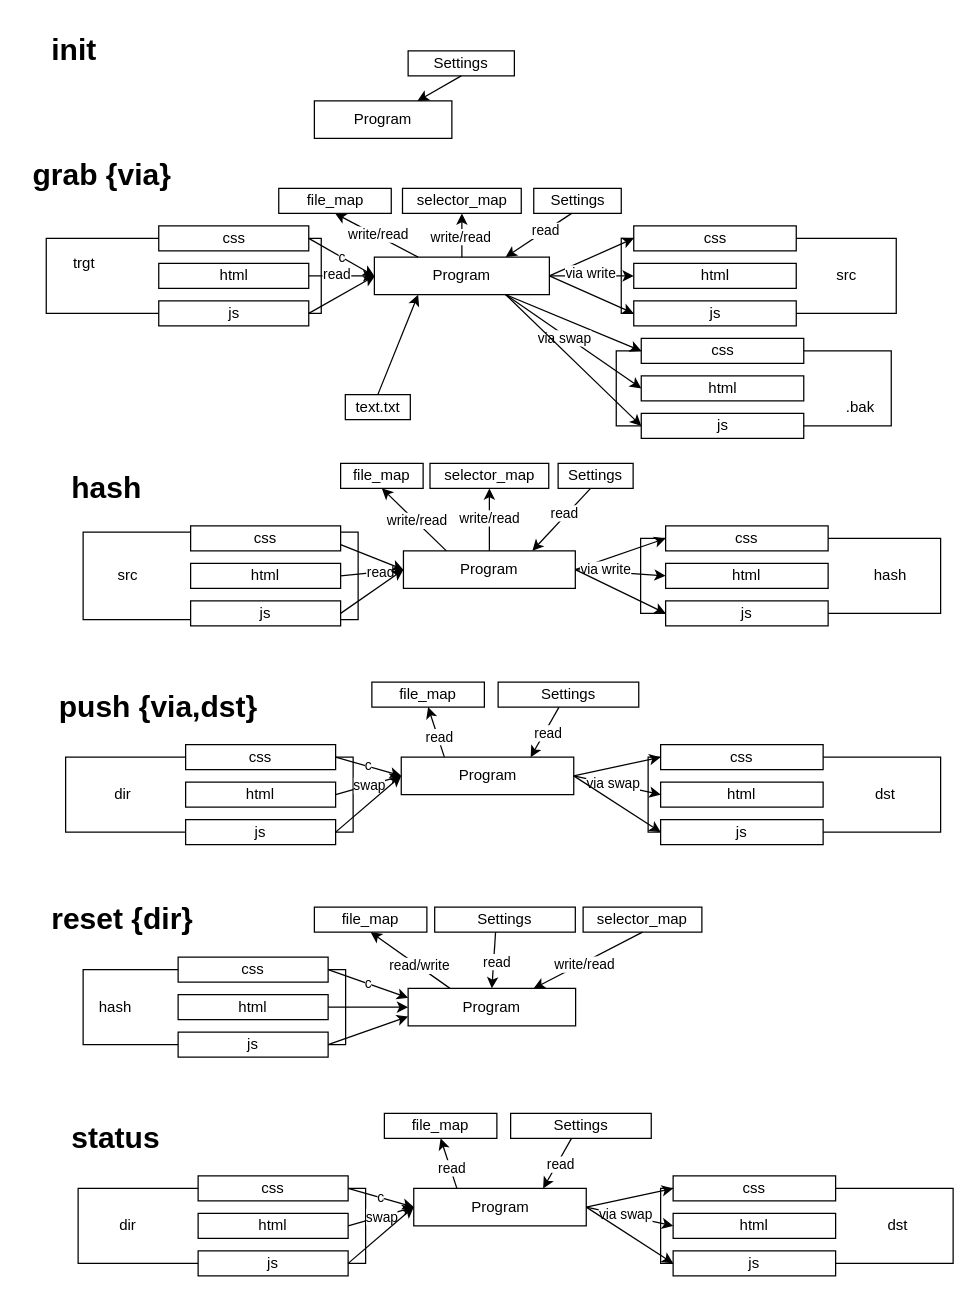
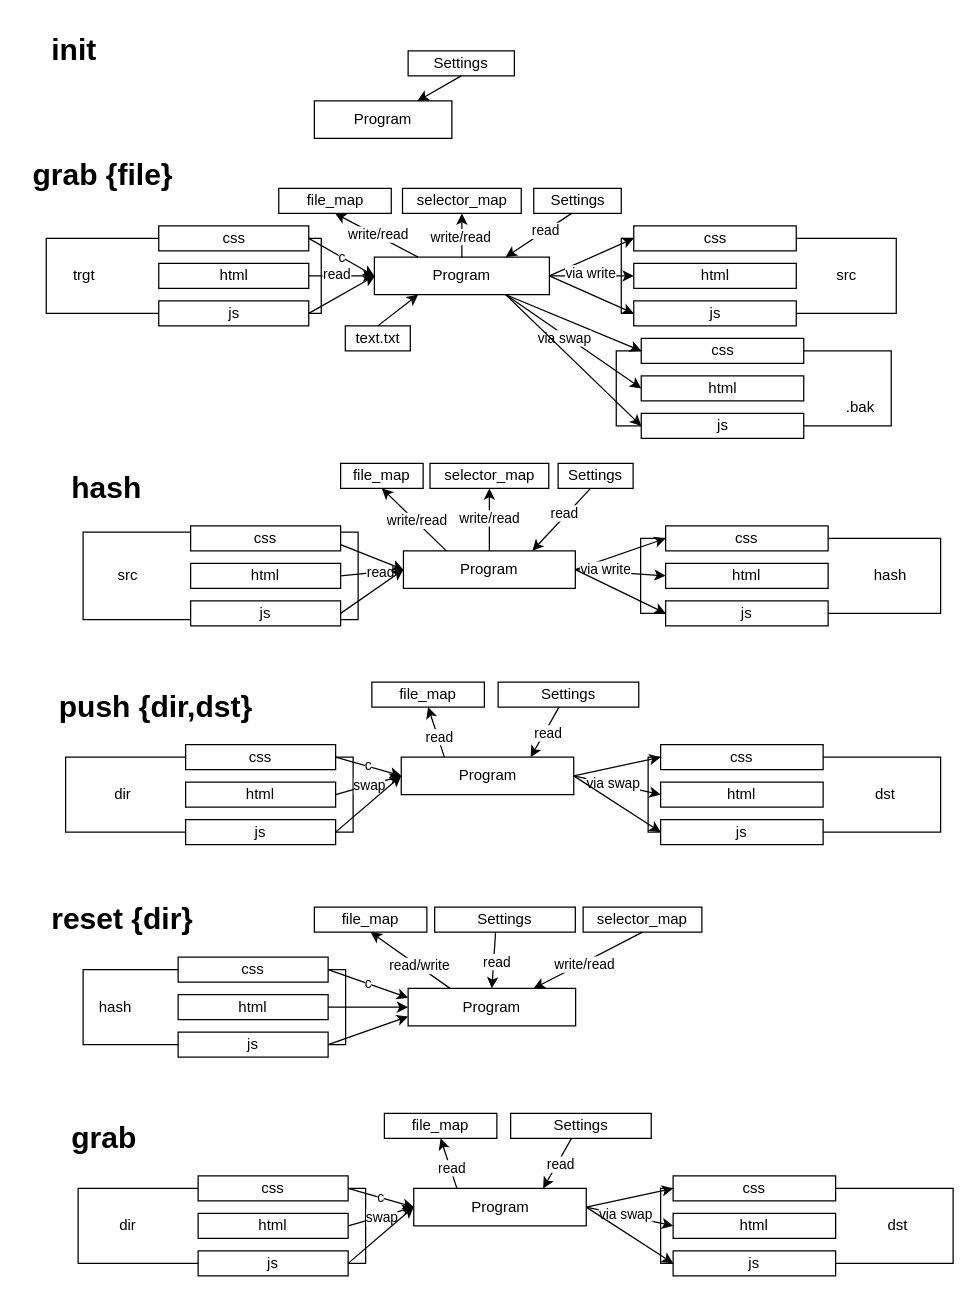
node "grab {via}": label "grab {via}" -> "grab {file}"
node "trgt": moved (84, 263) -> (84, 276)
node "text.txt": moved (378, 407) -> (378, 338)
node "push {via,dst}": label "push {via,dst}" -> "push {dir,dst}"
node "status": label "status" -> "grab"
